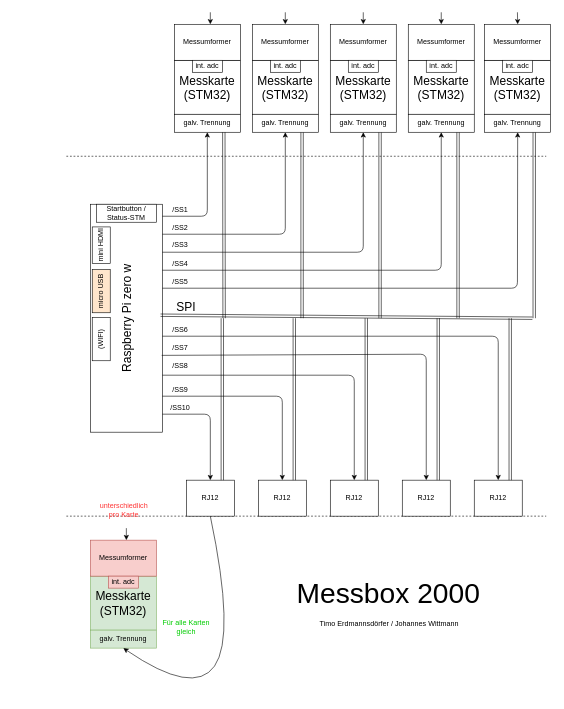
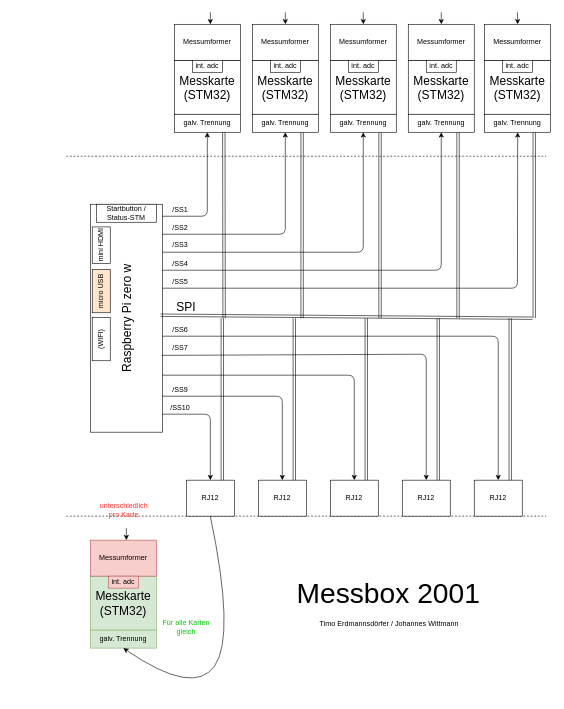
node "/SS8": removed
node "Messbox 2000": label "Messbox 2000" -> "Messbox 2001"
